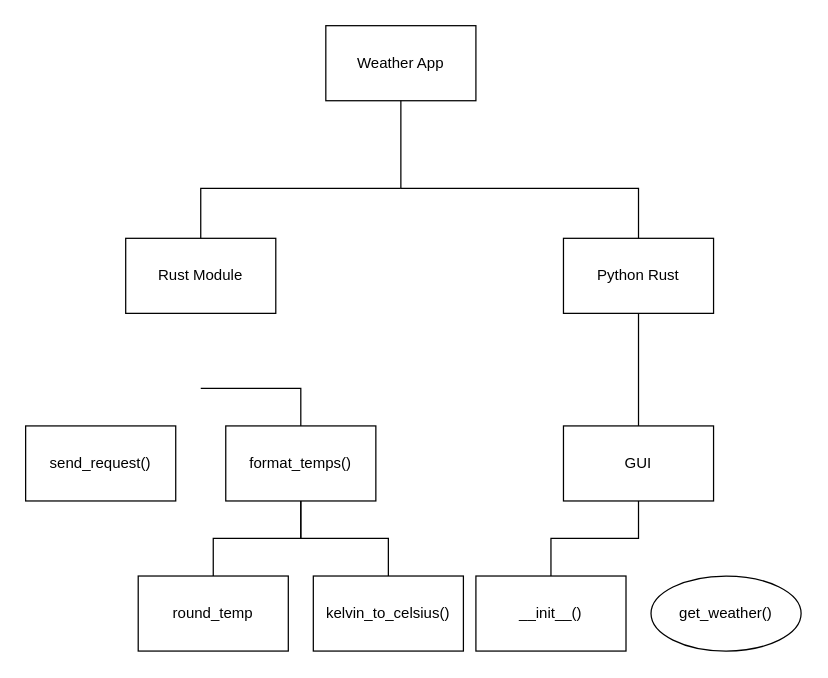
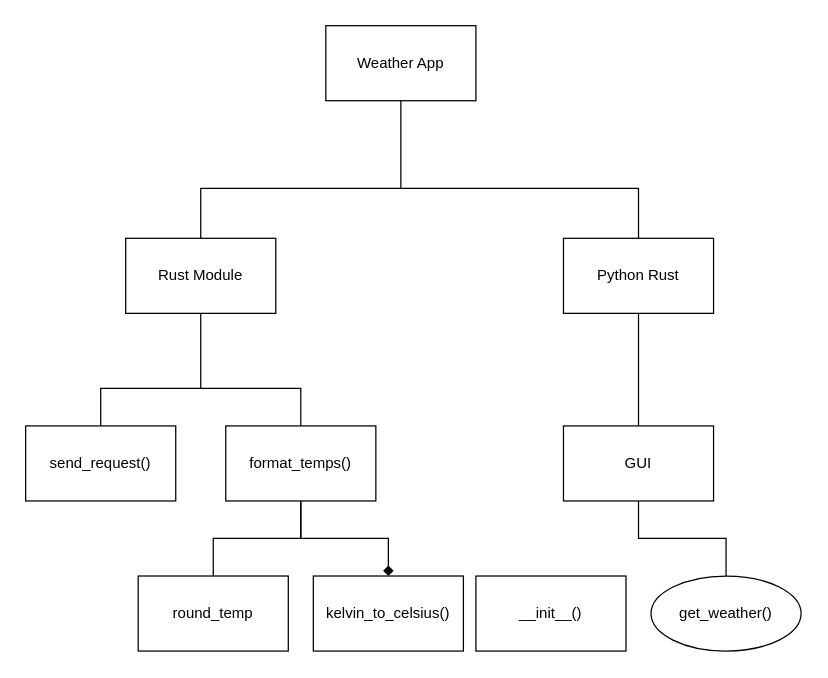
edge "Rust Module" -- "send_request()": added
edge "GUI" -- "__init__()": removed
edge "GUI" -- "get_weather()": added
edge "format_temps()" -- "kelvin_to_celsius()": arrowhead none -> diamond
